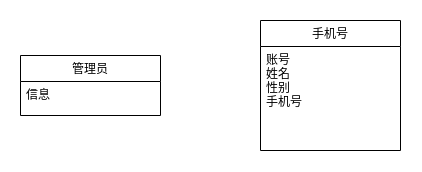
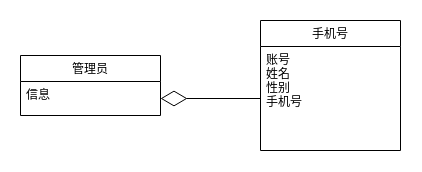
edge "账号 姓名 性别 手机号" -> "信息": added
